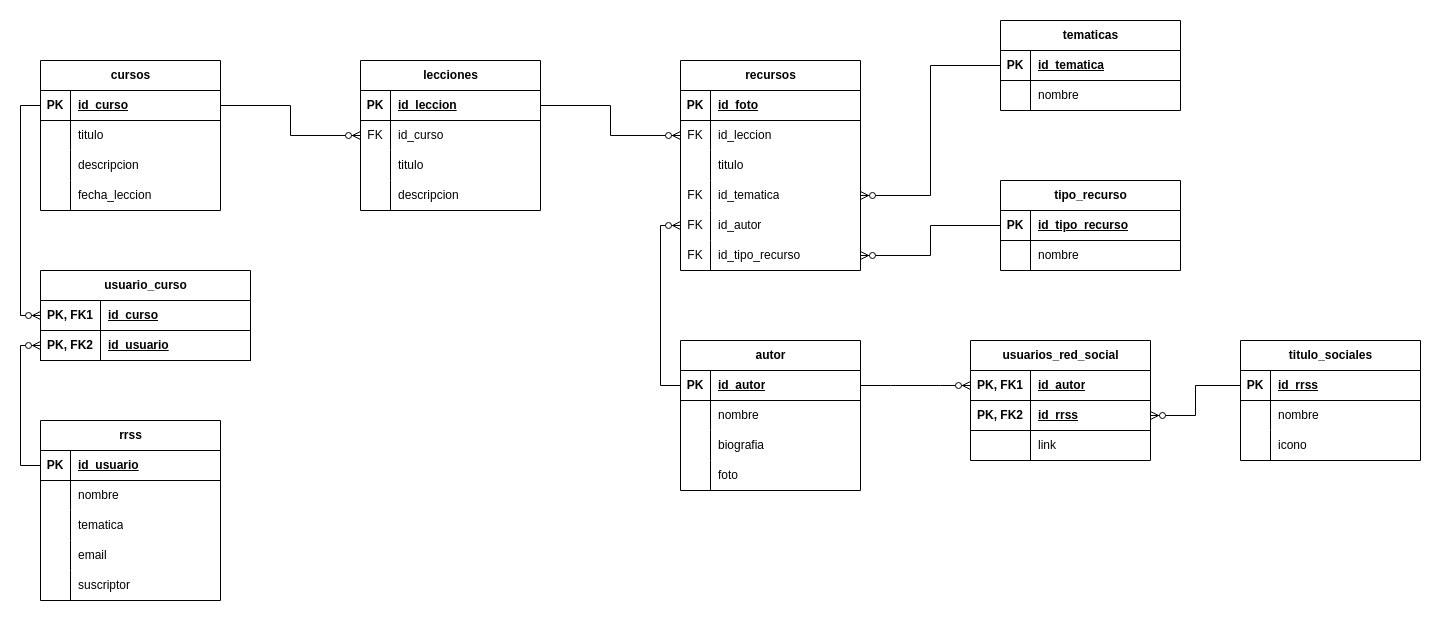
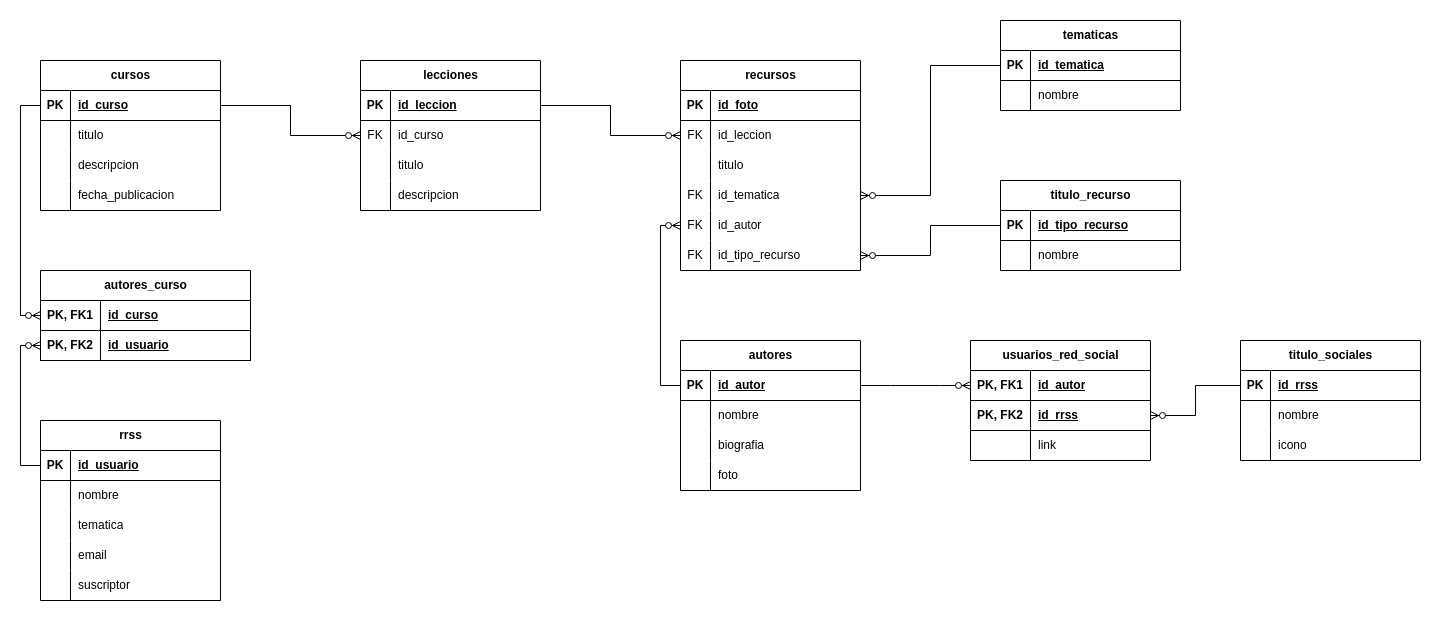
node "fecha_leccion": label "fecha_leccion" -> "fecha_publicacion"
node "tipo_recurso": label "tipo_recurso" -> "titulo_recurso"
node "usuario_curso": label "usuario_curso" -> "autores_curso"
node "autor": label "autor" -> "autores"
